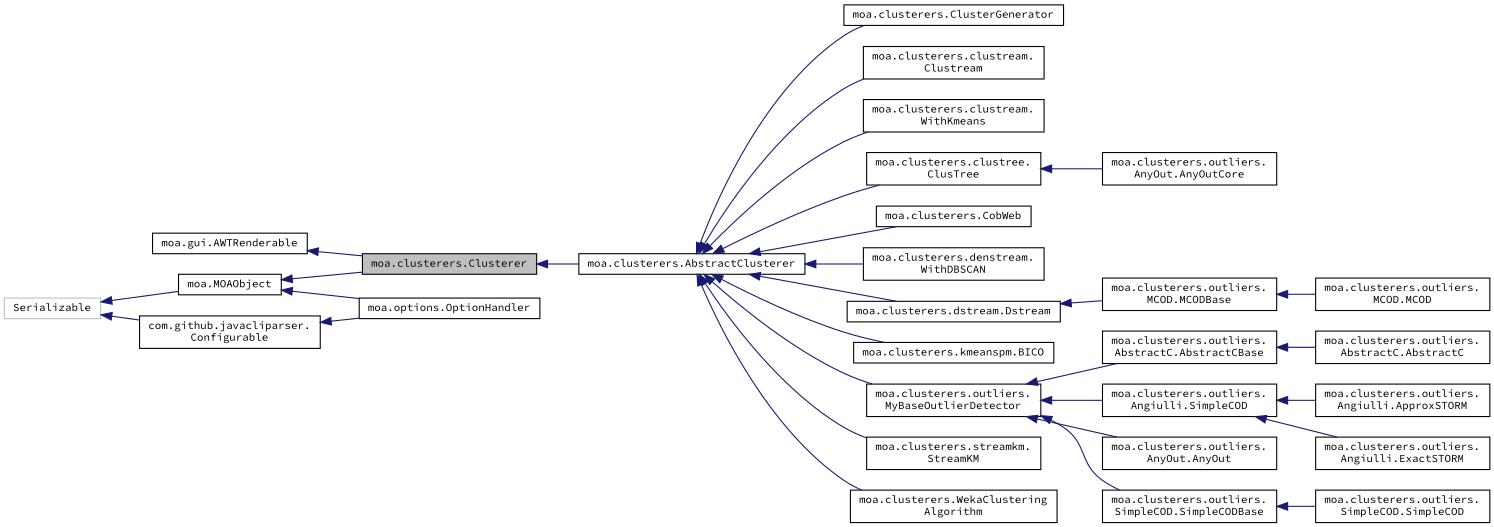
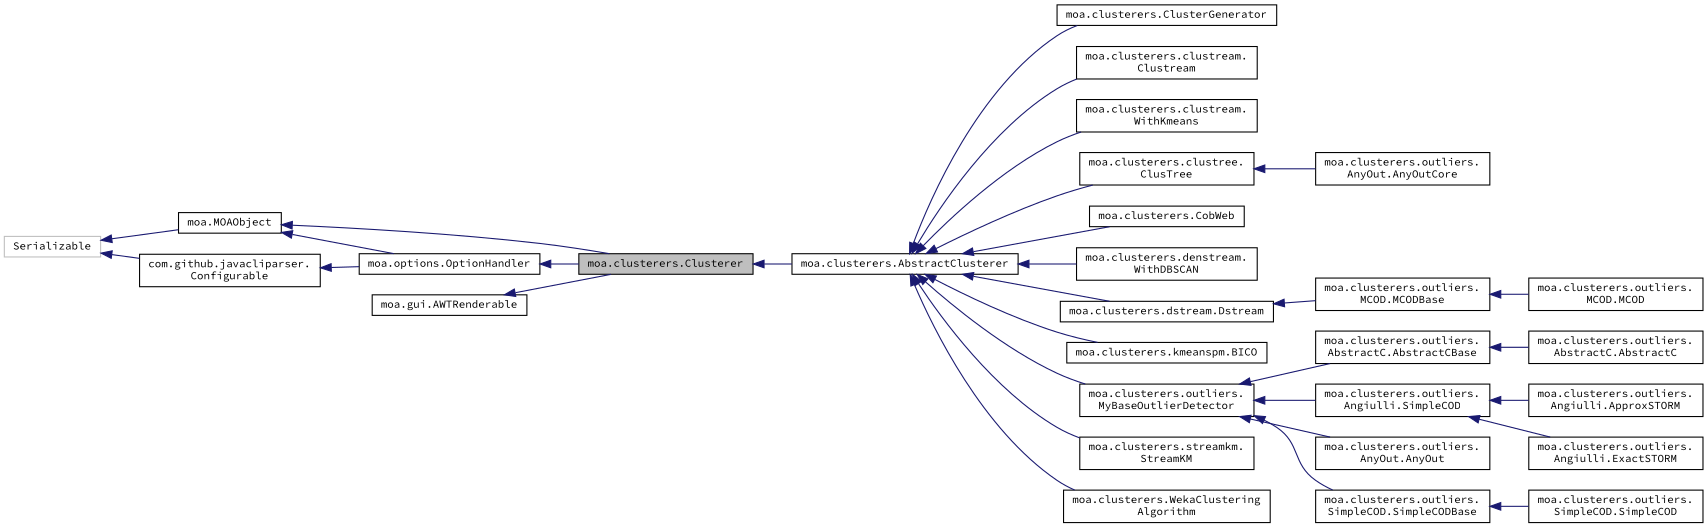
edge "moa.clusterers.Clusterer" -> "moa.options.OptionHandler": added
